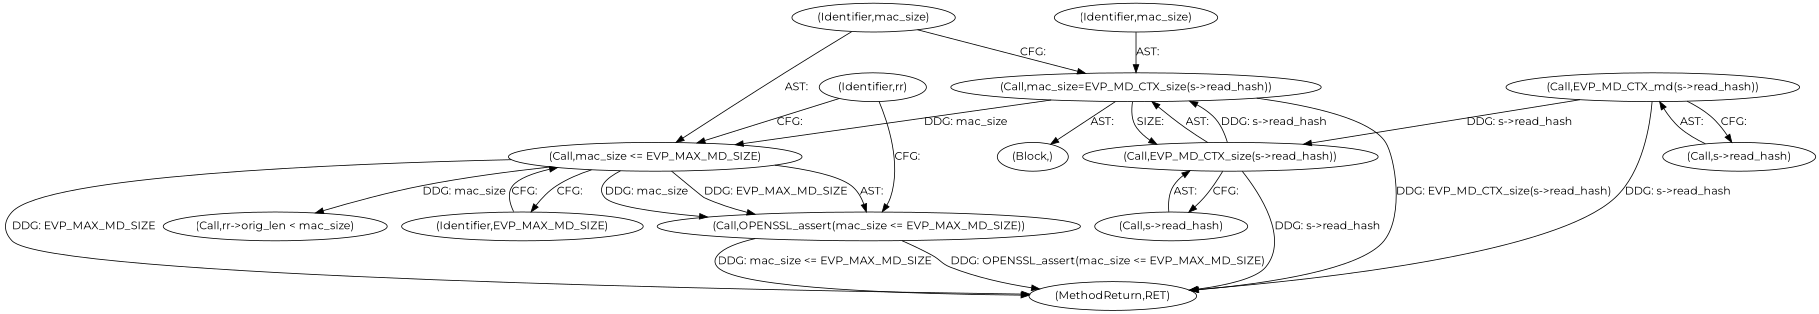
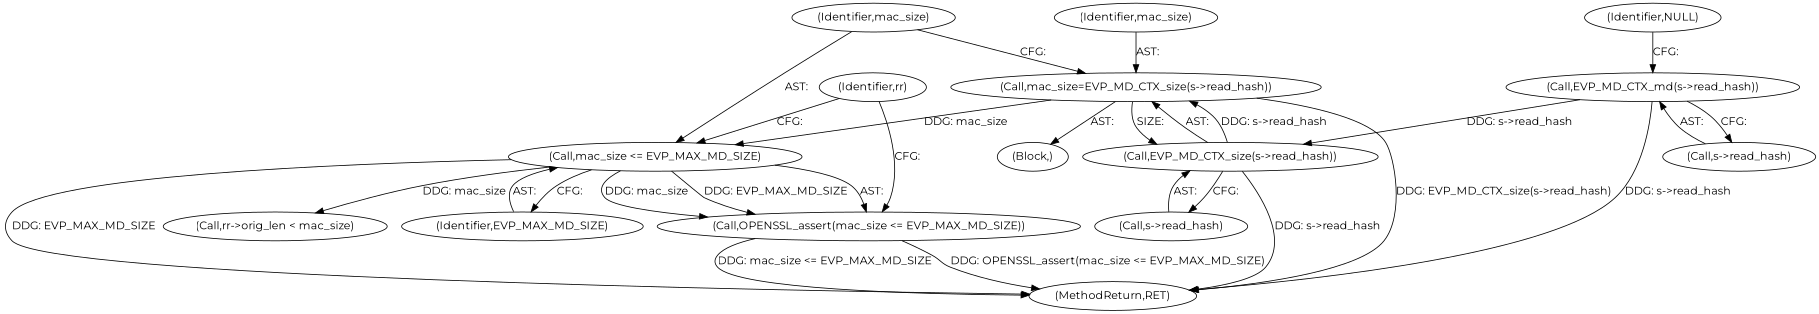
node "(Identifier,NULL)": added
edge "(Identifier,EVP_MAX_MD_SIZE)" -> "(Call,mac_size <= EVP_MAX_MD_SIZE)": label "CFG: " -> "AST: "
